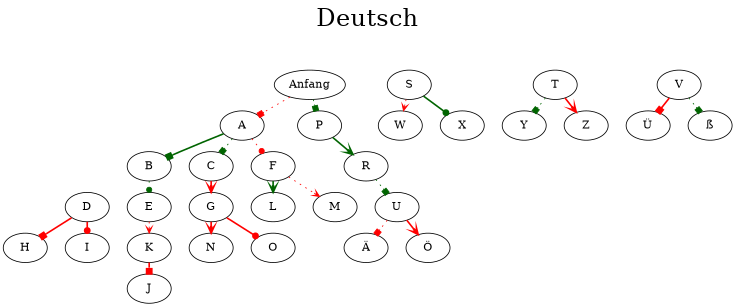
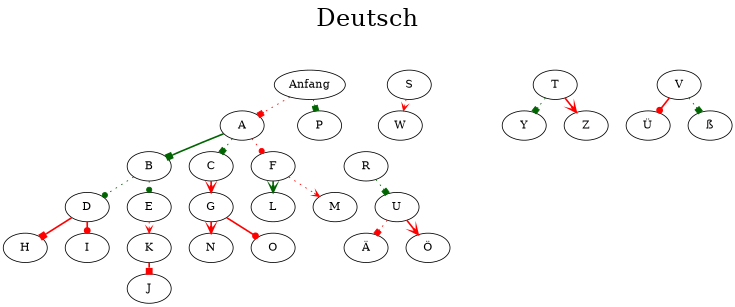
edge "V" -> "Ü": arrowhead box -> dot
node "X": removed
edge "P" -> "R": removed
edge "B" -> "D": added
